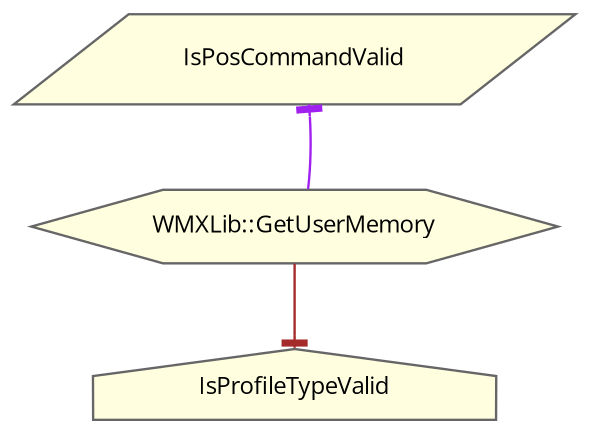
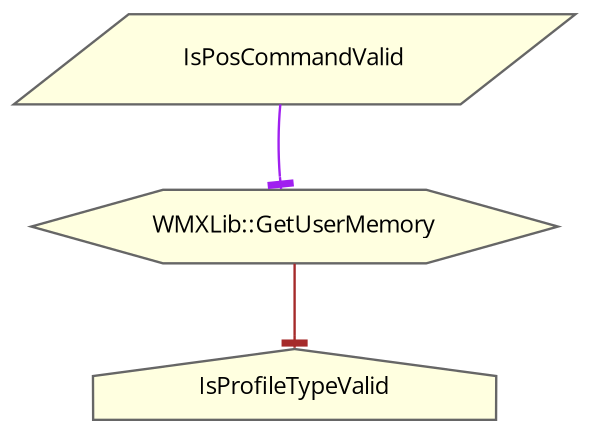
edge "WMXLib::GetUserMemory" -> "IsPosCommandValid": reversed
